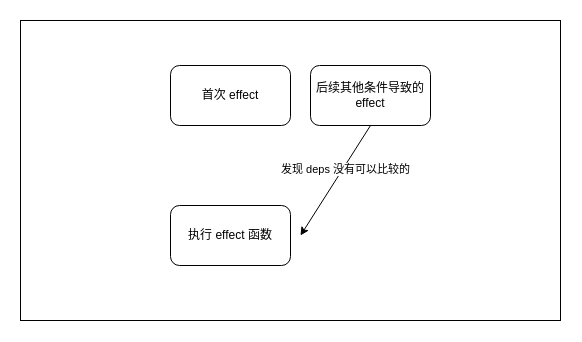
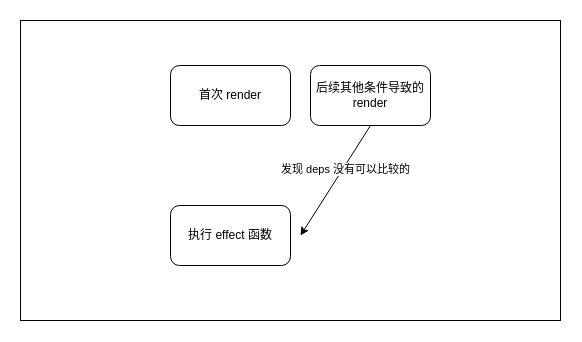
node "首次 effect": label "首次 effect" -> "首次 render"
node "后续其他条件导致的 effect": label "后续其他条件导致的 effect" -> "后续其他条件导致的 render"
